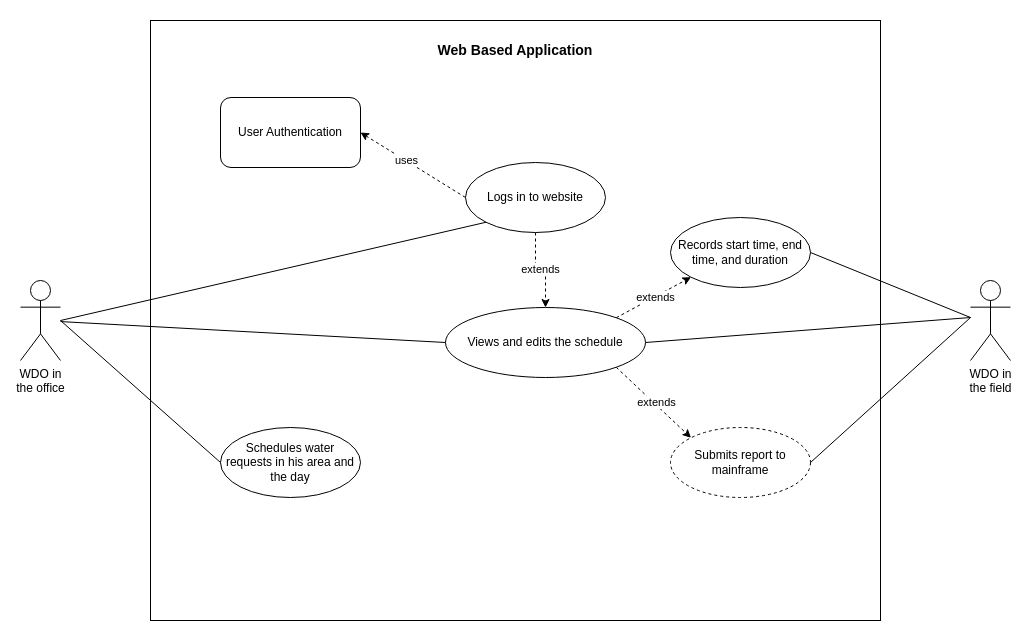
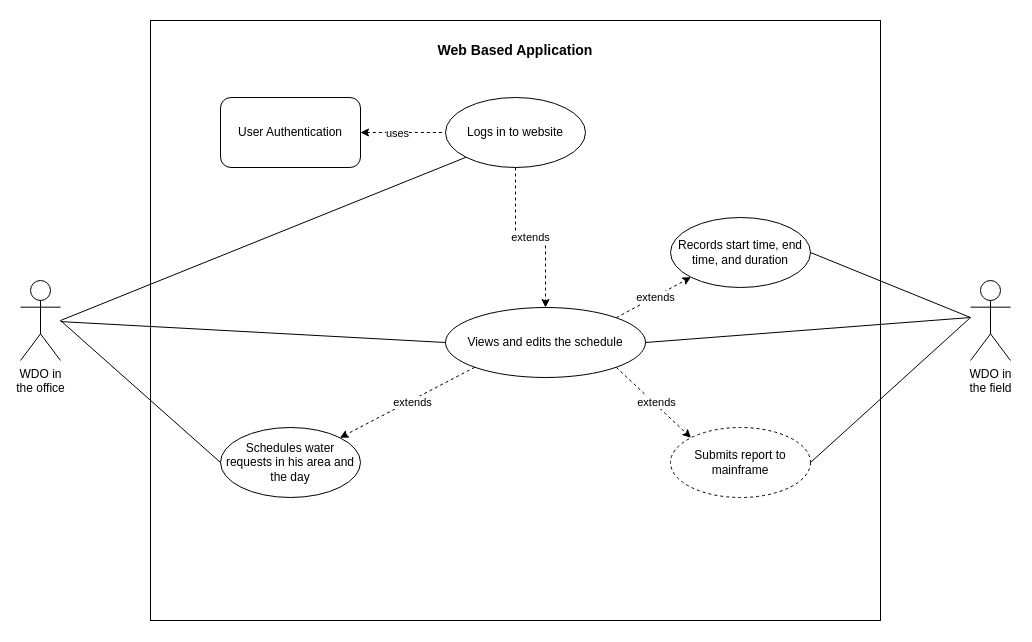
node "Logs in to website": moved (536, 198) -> (516, 133)
edge "Views and edits the schedule" -> "Schedules water requests in his area and the day": added, label "extends"
